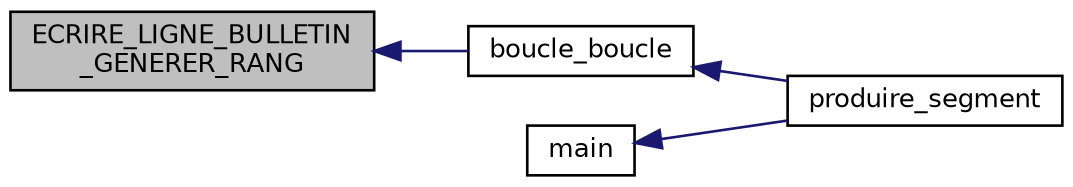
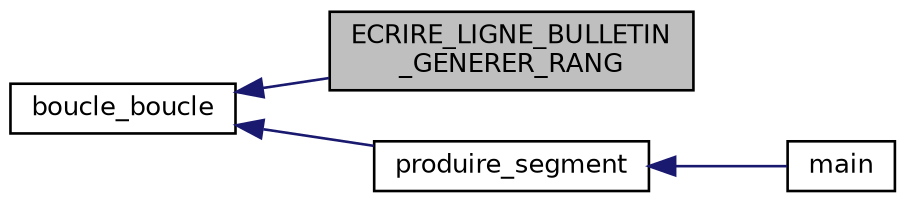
edge "boucle_boucle" -> "ECRIRE_LIGNE_BULLETIN _GENERER_RANG": reversed
edge "produire_segment" -> "main": reversed
